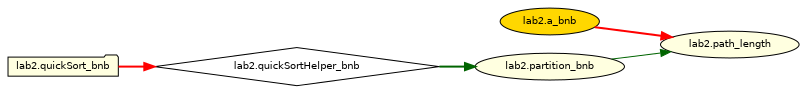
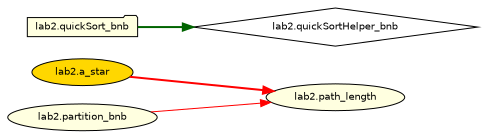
node "lab2.a_bnb": label "lab2.a_bnb" -> "lab2.a_star"
edge "lab2.partition_bnb" -> "lab2.path_length": color darkgreen -> red
edge "lab2.quickSort_bnb" -> "lab2.quickSortHelper_bnb": color red -> darkgreen
edge "lab2.quickSortHelper_bnb" -> "lab2.partition_bnb": removed
